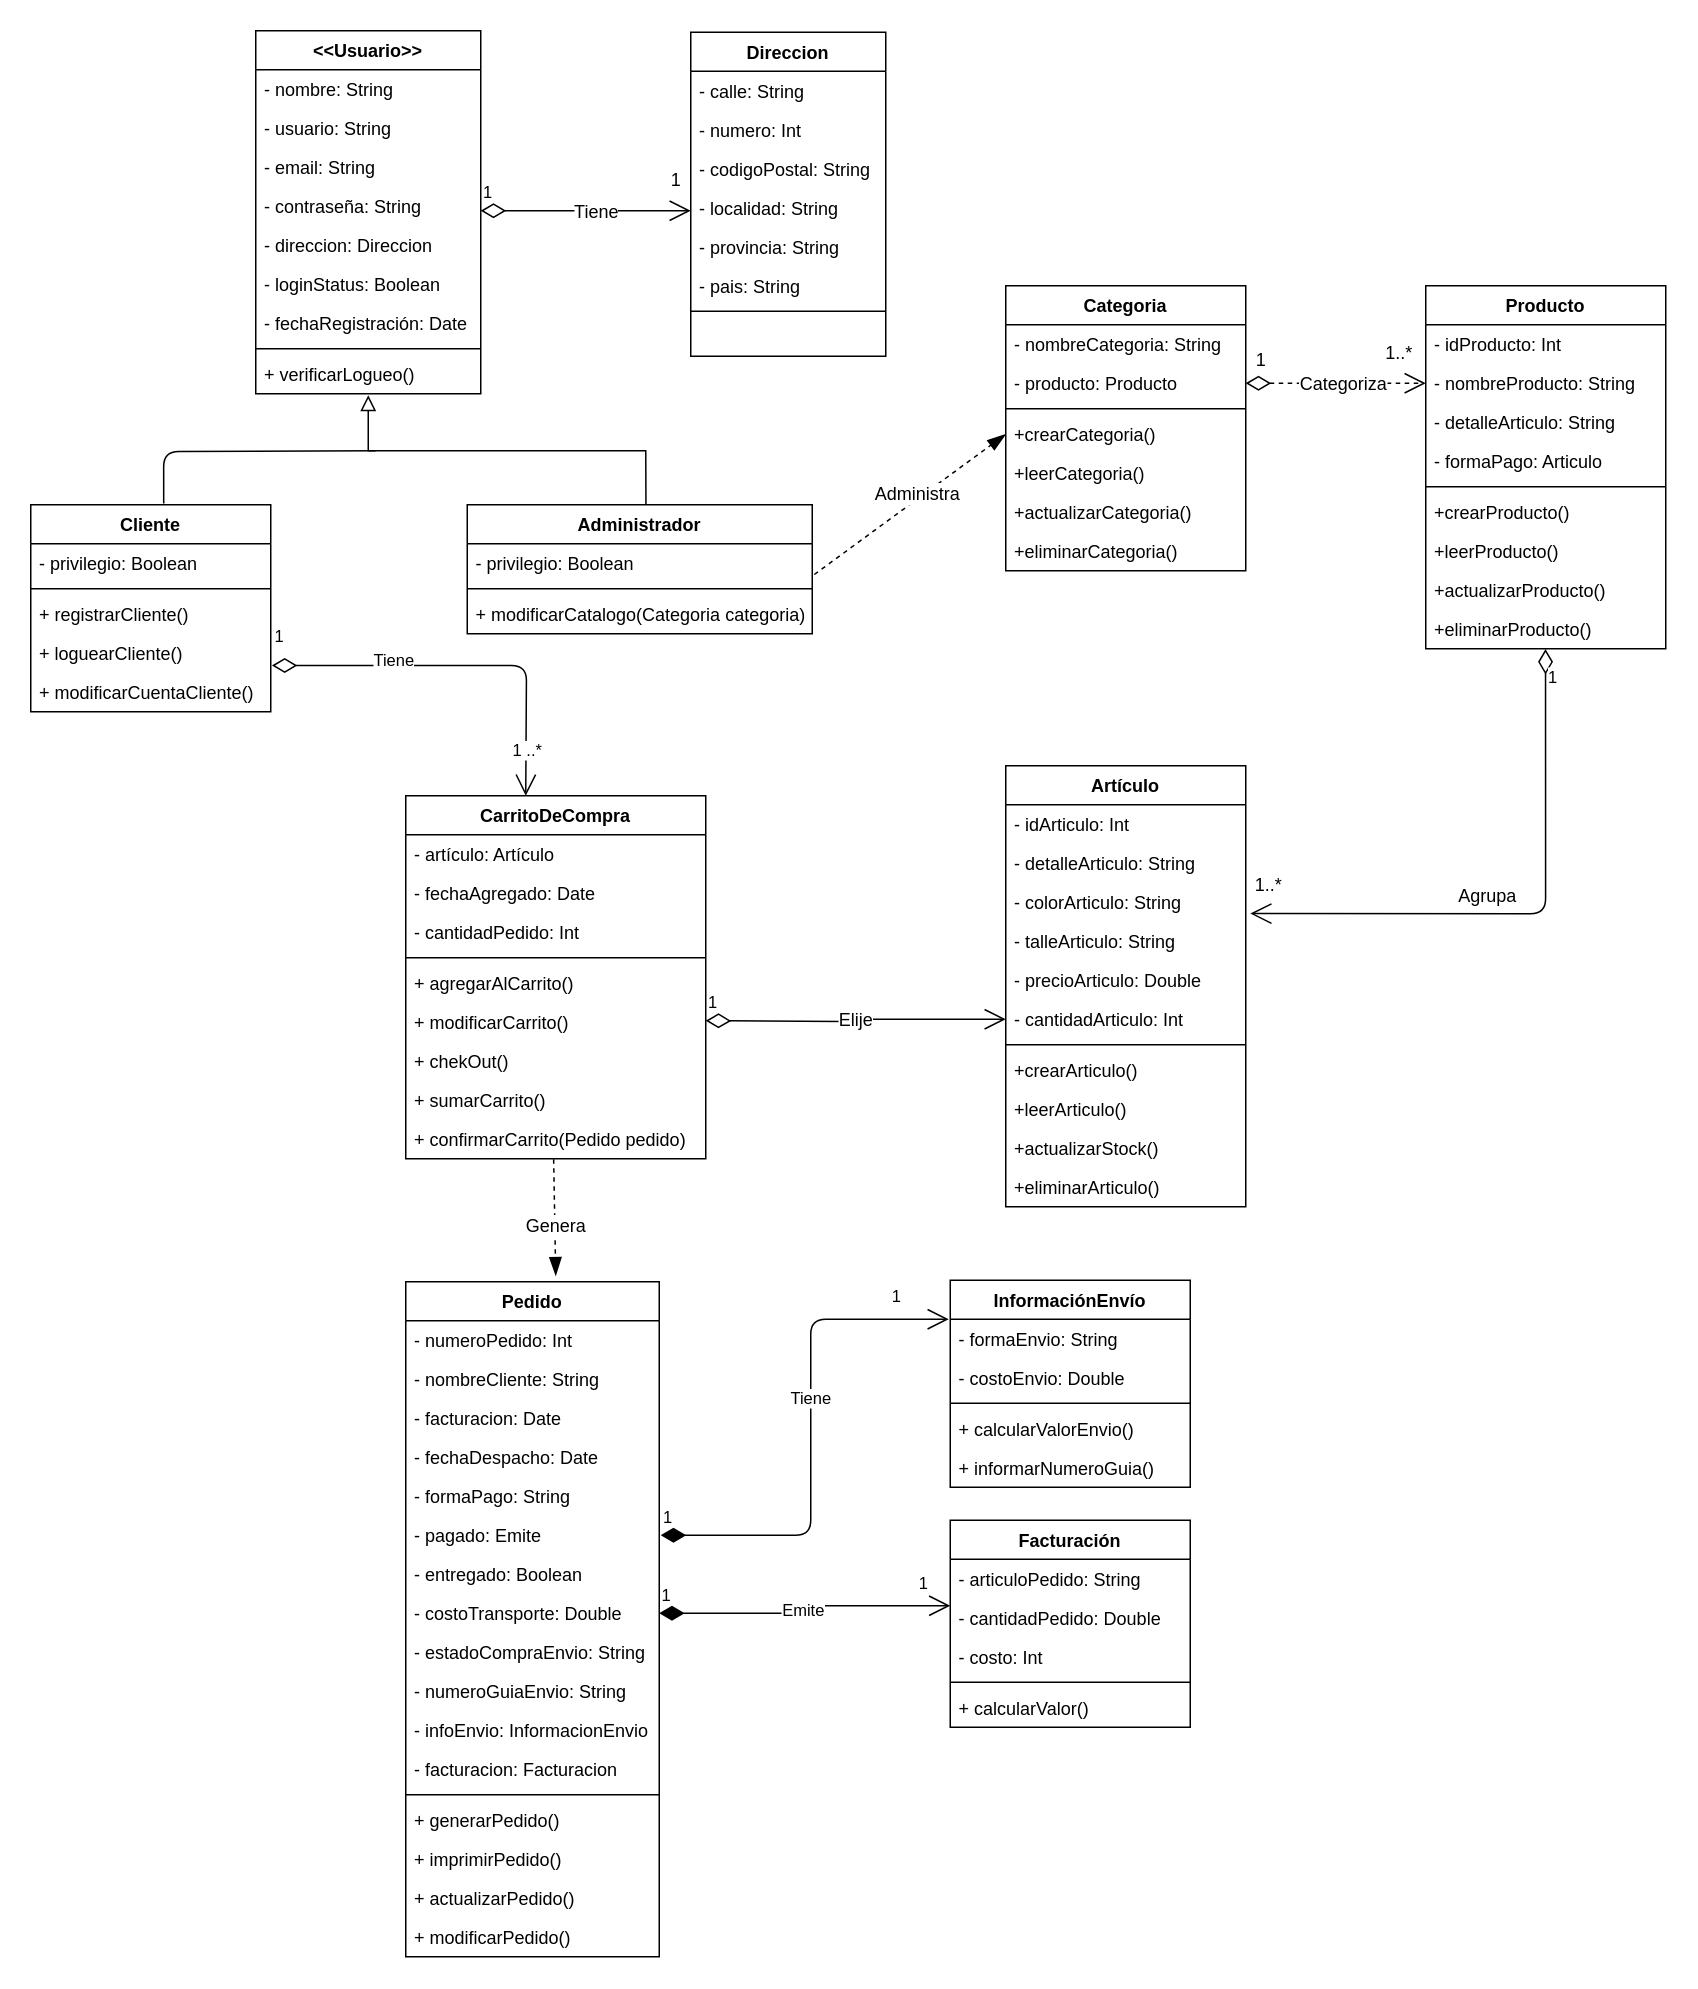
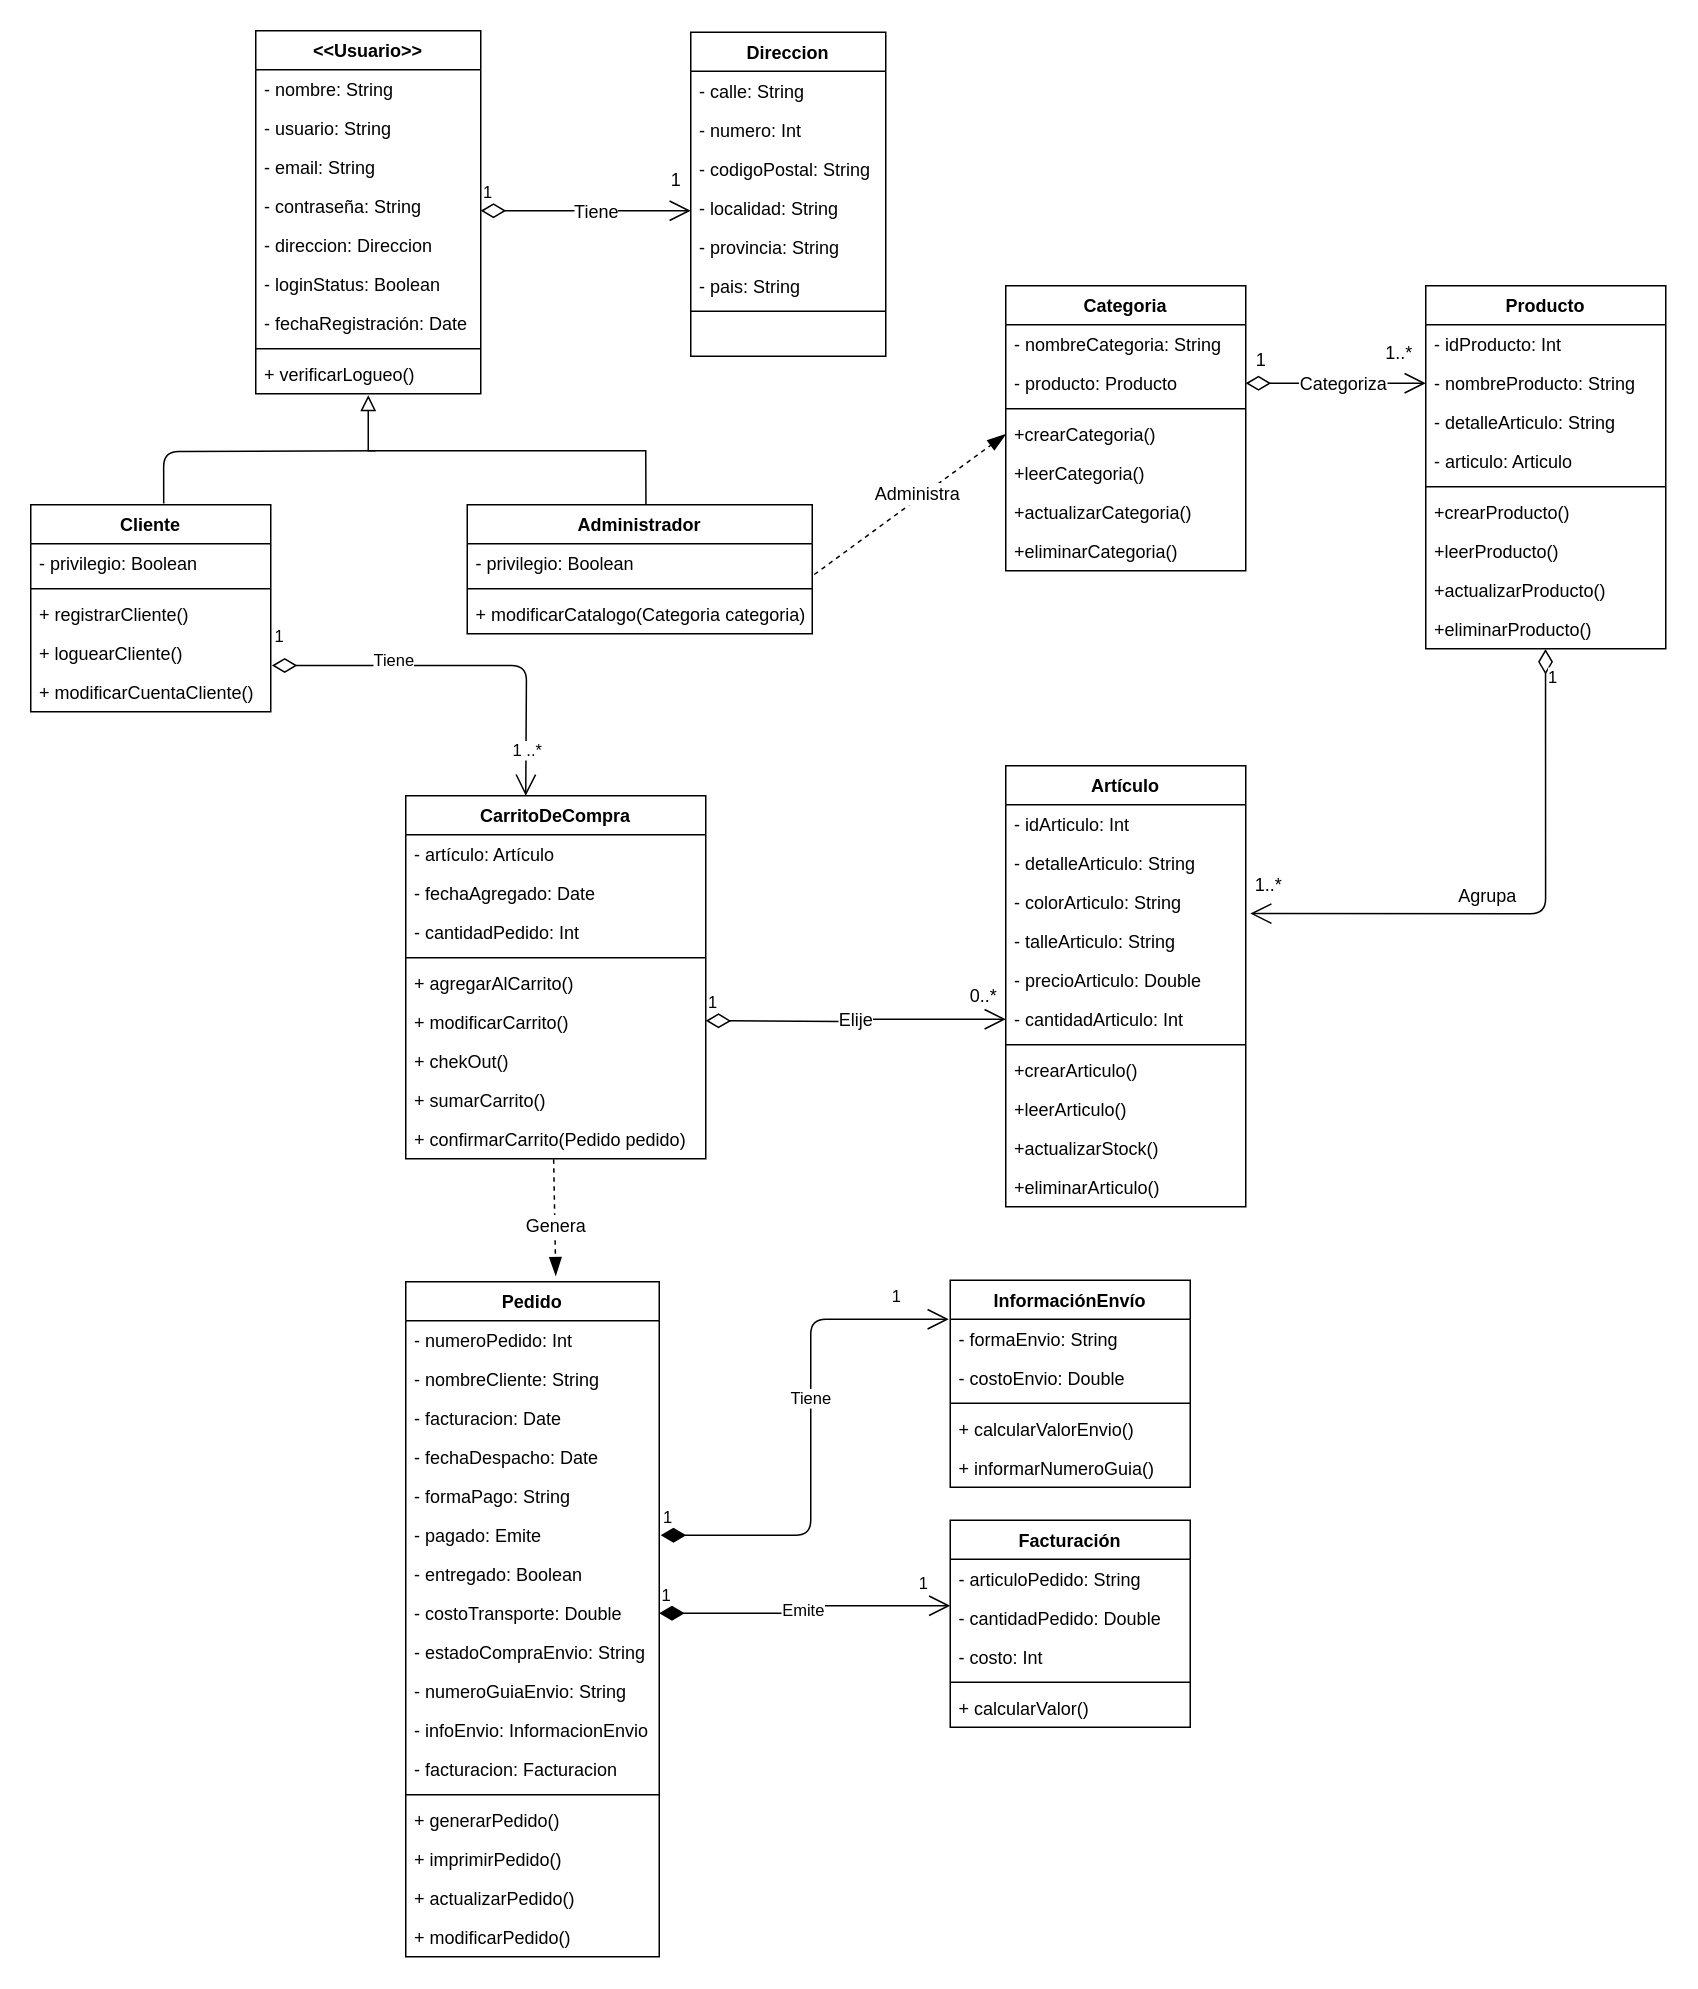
edge "- producto: Producto" -- "- nombreProducto: String": style dashed -> solid
node "- formaPago: Articulo": label "- formaPago: Articulo" -> "- articulo: Articulo"
node "0..*": added
